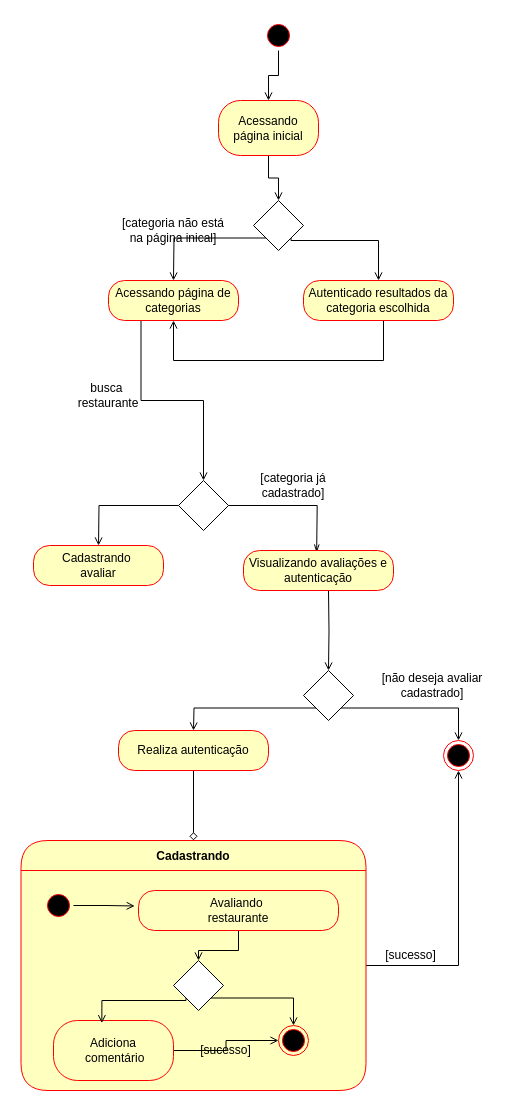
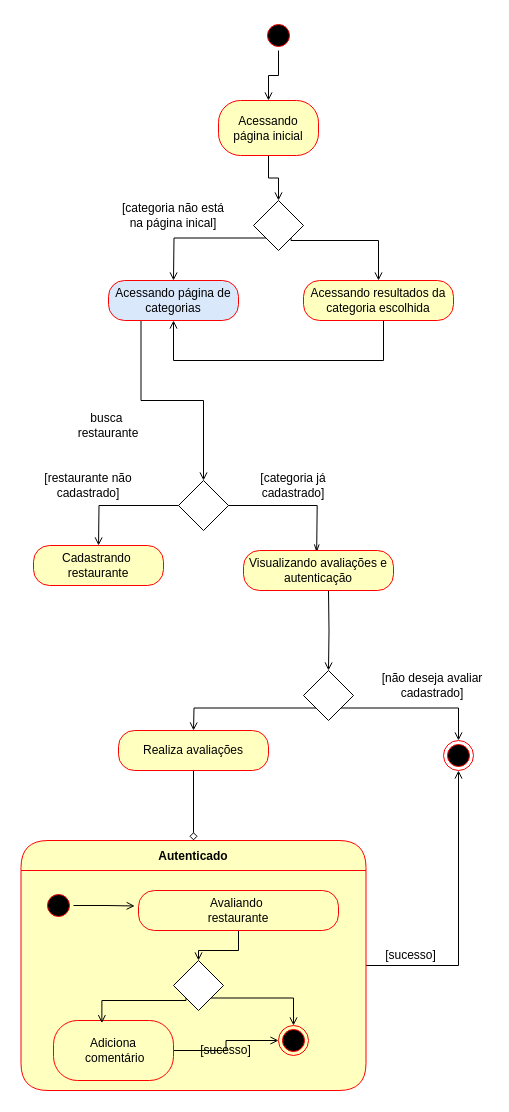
node "[categoria não está na página inical]": moved (174, 231) -> (174, 216)
node "Acessando página de categorias": fillcolor #ffffc0 -> #dae8fc
node "Autenticado resultados da categoria escolhida": label "Autenticado resultados da categoria escolhida" -> "Acessando resultados da categoria escolhida"
node "busca restaurante": moved (109, 396) -> (109, 426)
node "[restaurante não cadastrado]": added
node "Cadastrando avaliar": label "Cadastrando avaliar" -> "Cadastrando restaurante"
node "Realiza autenticação": label "Realiza autenticação" -> "Realiza avaliações"
node "Cadastrando": label "Cadastrando" -> "Autenticado"
